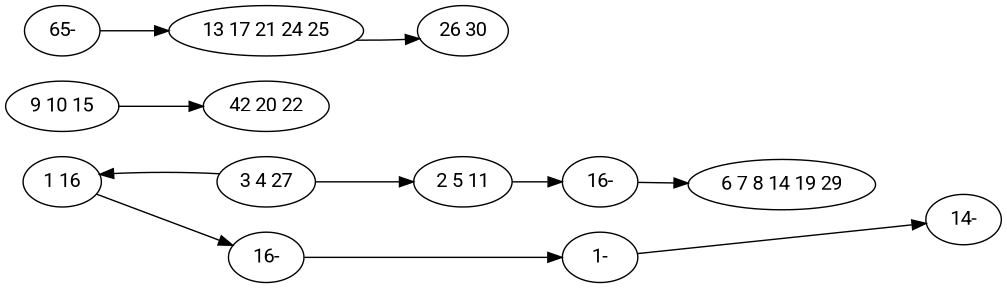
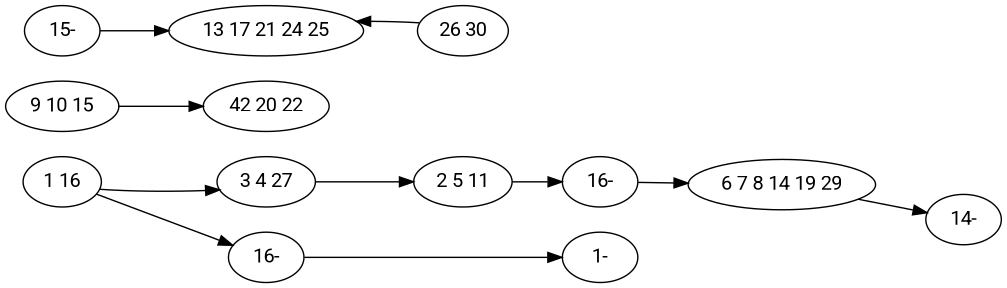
node "65-": label "65-" -> "15-"
edge "13 17 21 24 25" -> "26 30": reversed
edge "3 4 27" -> "1 16": reversed
edge "1-" -> "14-": now "6 7 8 14 19 29" -> "14-"
